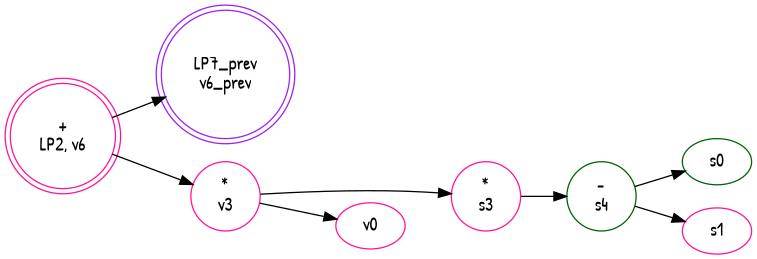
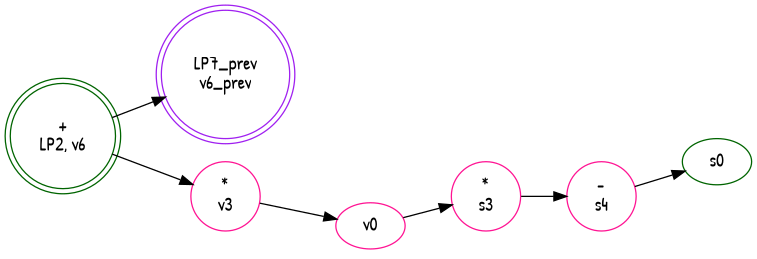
node "+ LP2, v6": color deeppink -> darkgreen
edge "* v3" -> "* s3": now "v0" -> "* s3"
node "- s4": color darkgreen -> deeppink
node "s1": removed
